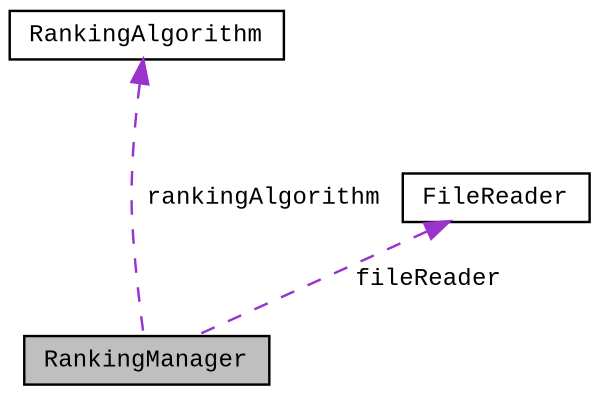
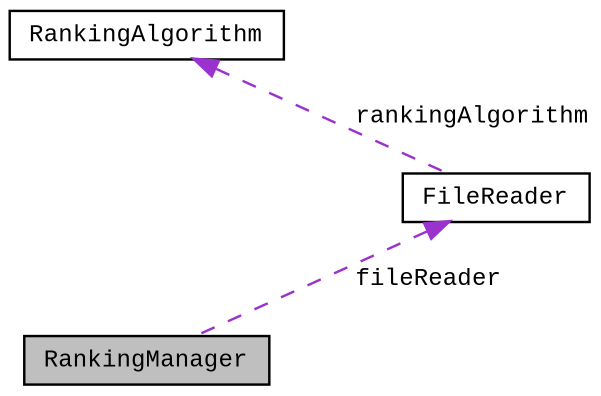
edge "RankingManager" -> "RankingAlgorithm": now "FileReader" -> "RankingAlgorithm"
